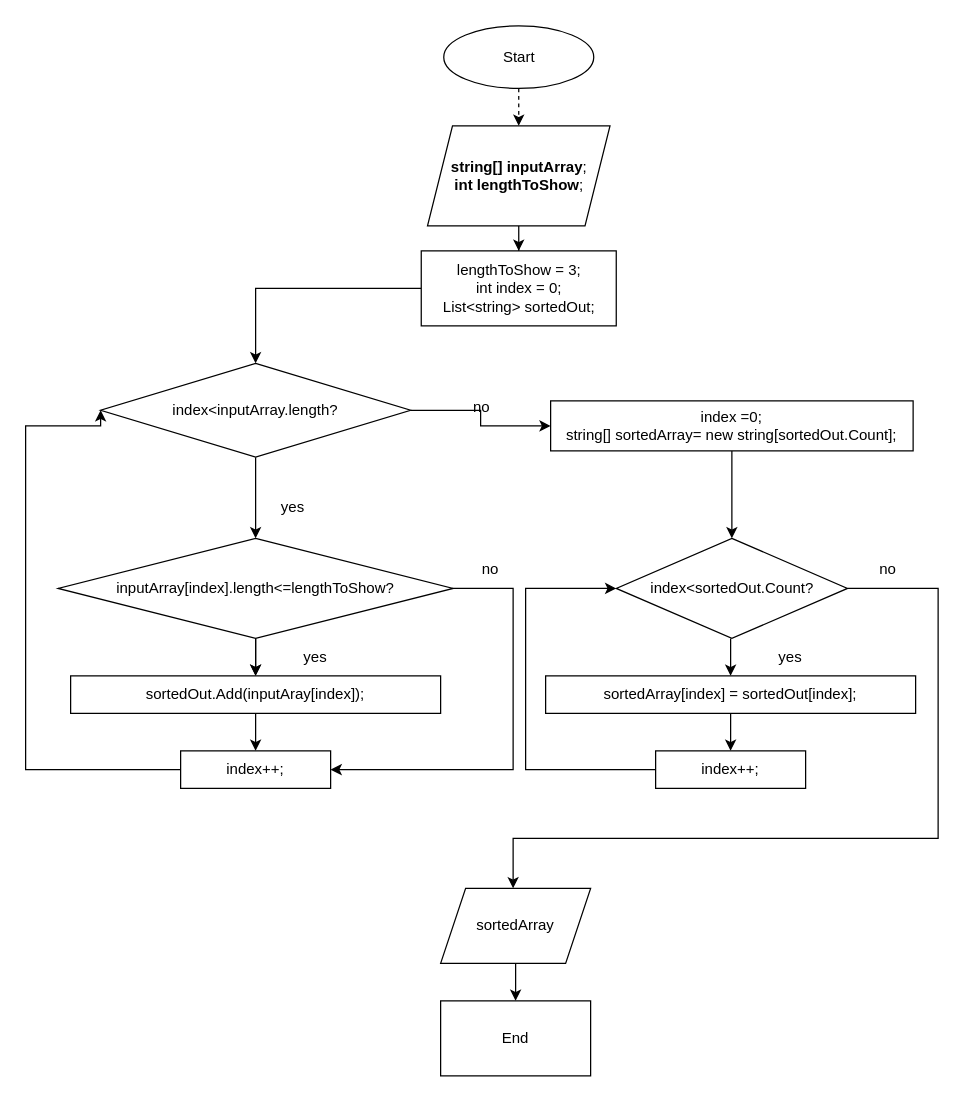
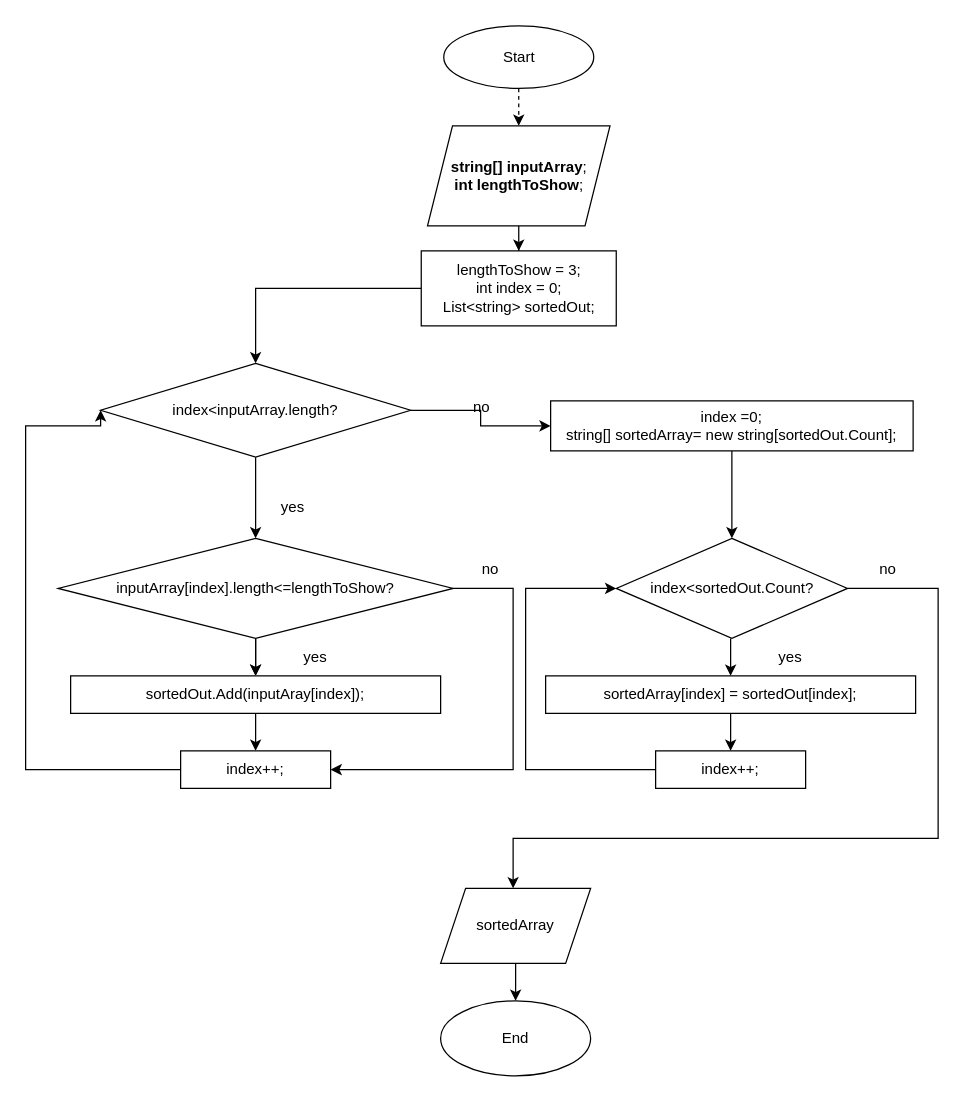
node "End": shape rectangle -> ellipse
